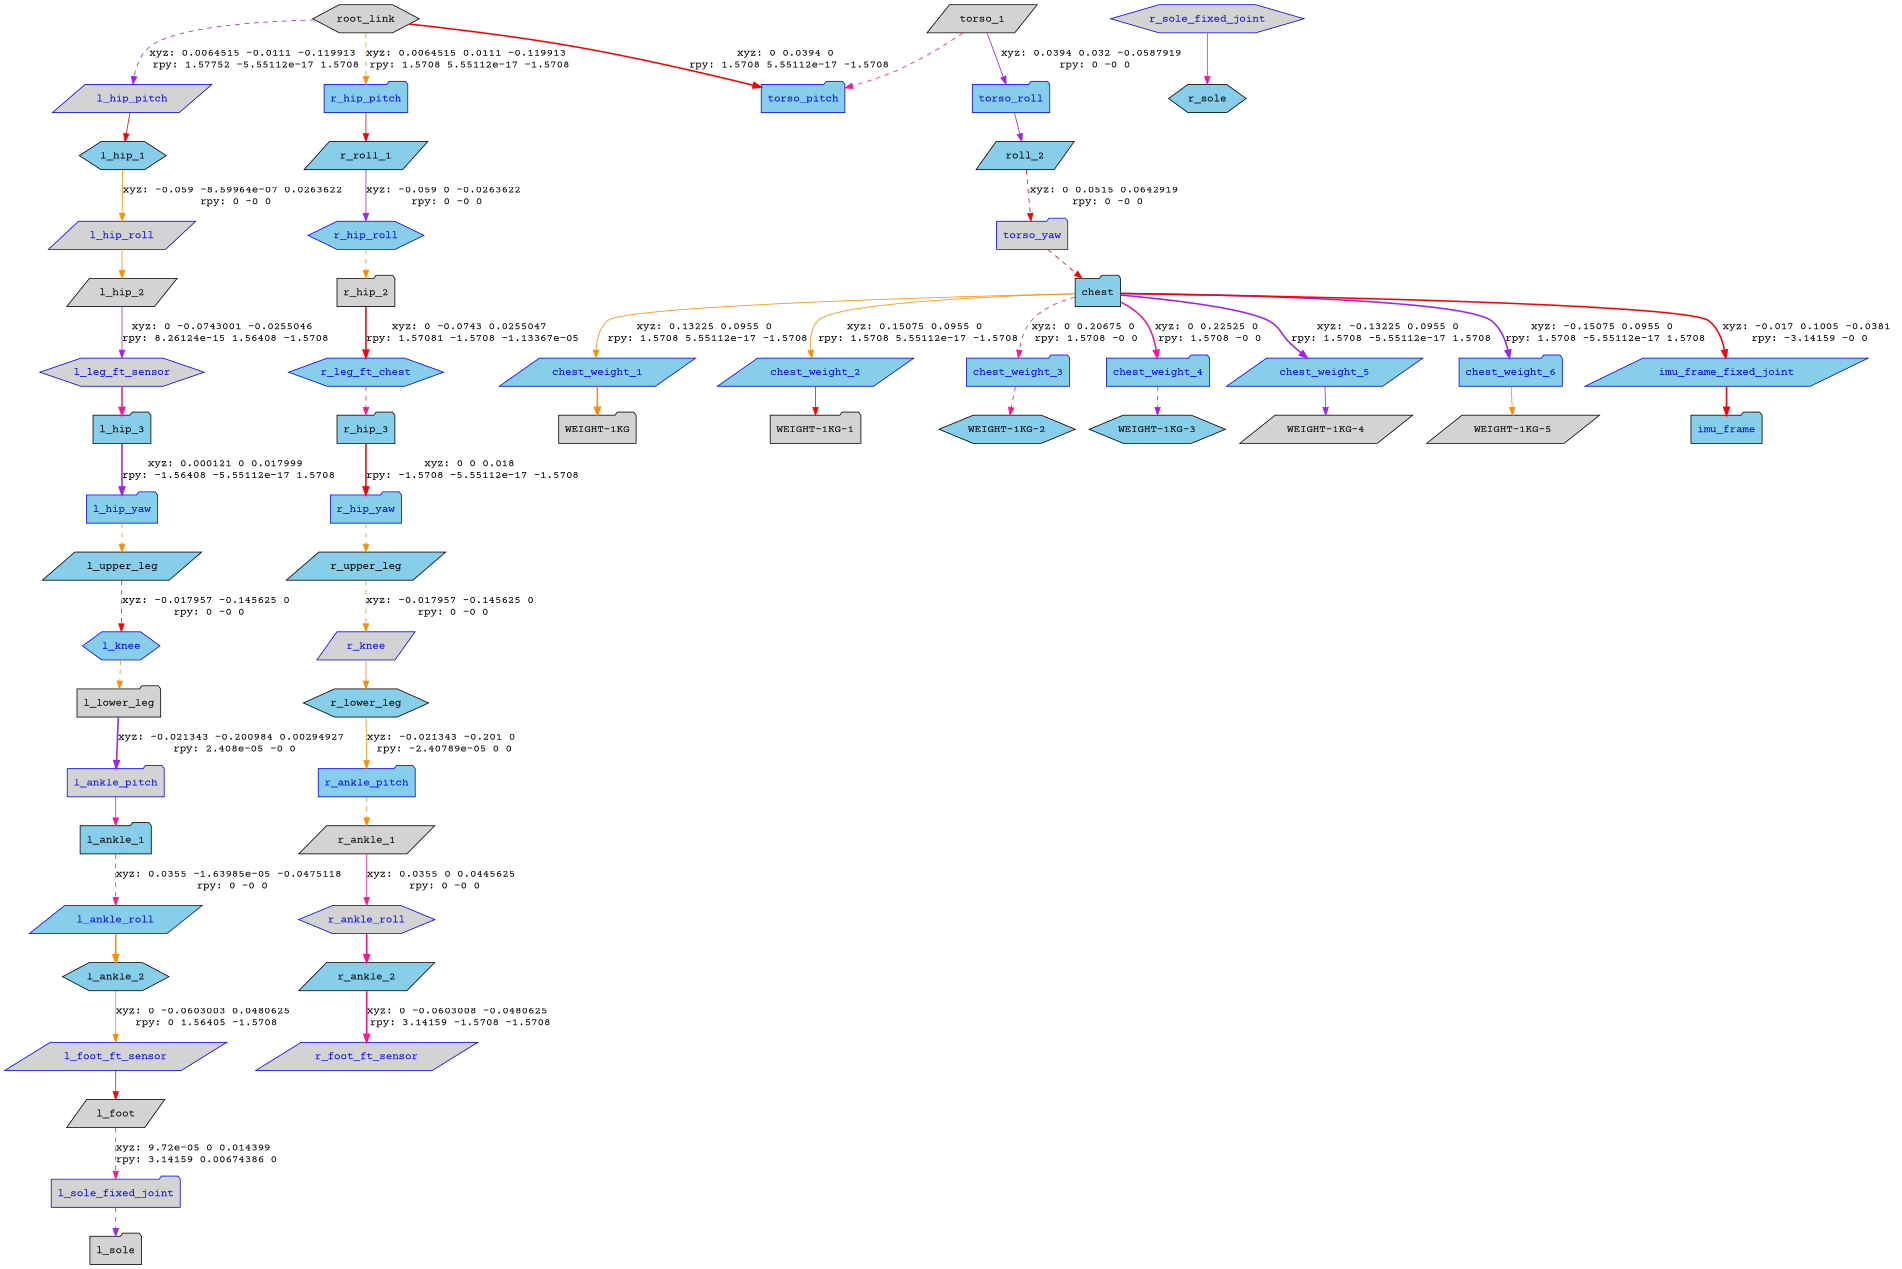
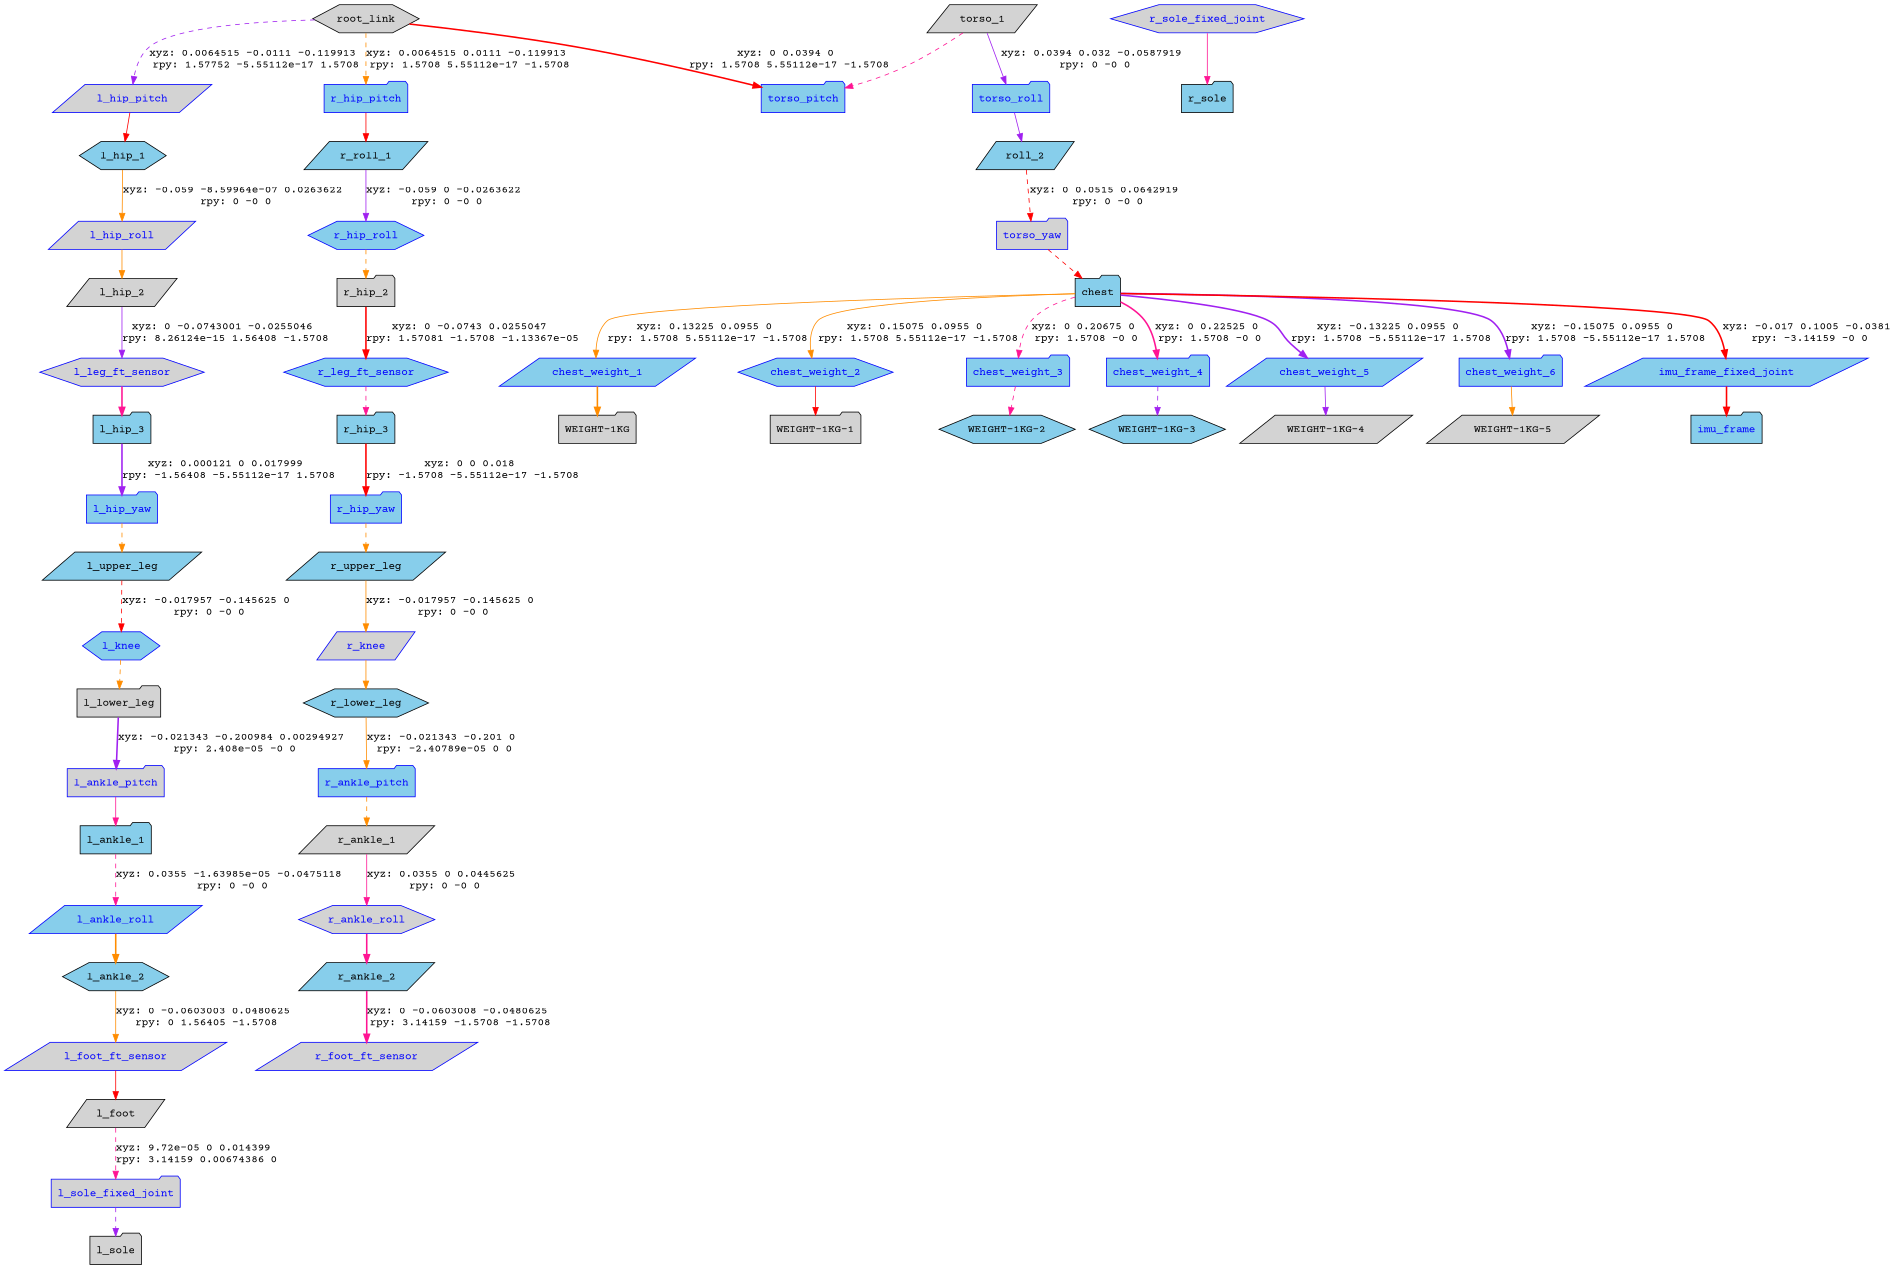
node "r_sole": shape hexagon -> folder
node "r_leg_ft_chest": label "r_leg_ft_chest" -> "r_leg_ft_sensor"
node "chest_weight_2": shape parallelogram -> hexagon
edge "r_upper_leg" -> "r_knee": style dashed -> solid
